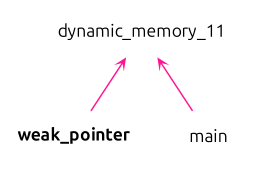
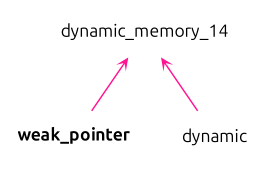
node "dynamic_memory_11": label "dynamic_memory_11" -> "dynamic_memory_14"
node "main": label "main" -> "dynamic"
